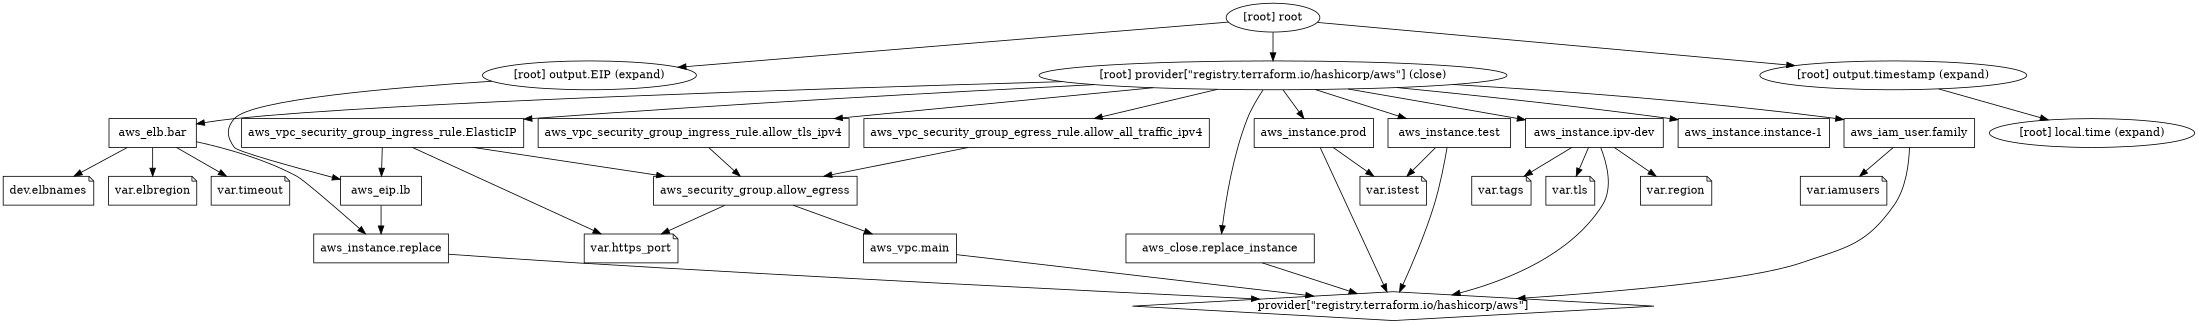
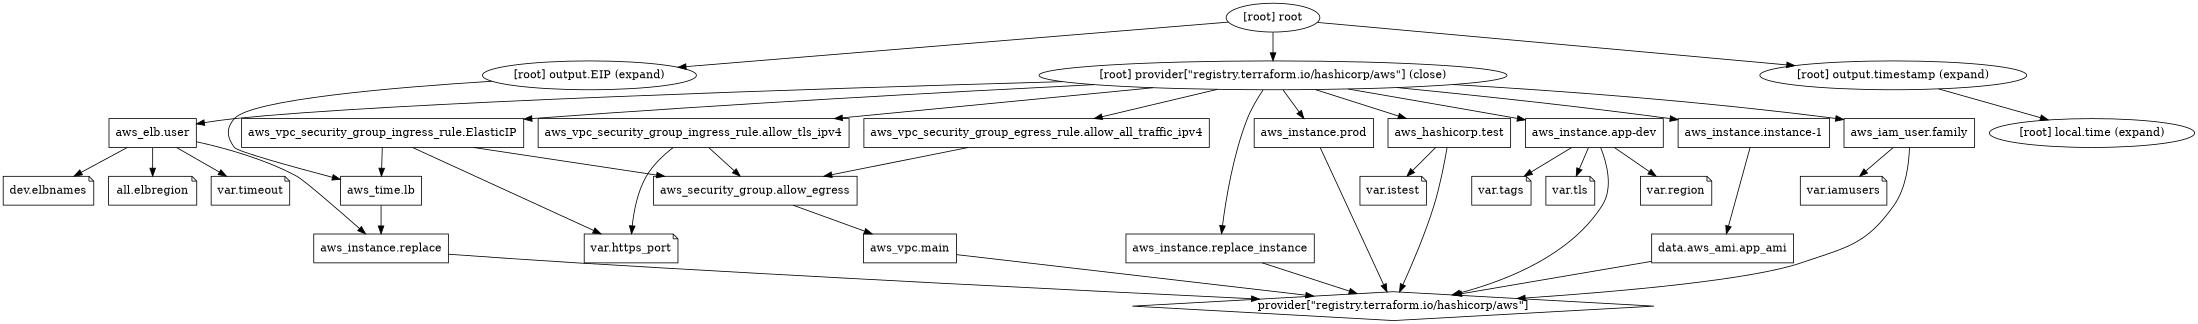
node "aws_elb.bar": label "aws_elb.bar" -> "aws_elb.user"
node "aws_instance.test": label "aws_instance.test" -> "aws_hashicorp.test"
node "aws_instance.ipv-dev": label "aws_instance.ipv-dev" -> "aws_instance.app-dev"
edge "aws_instance.prod" -> "var.istest": removed
node "var.elbregion": label "var.elbregion" -> "all.elbregion"
node "aws_eip.lb": label "aws_eip.lb" -> "aws_time.lb"
edge "aws_security_group.allow_egress" -> "var.https_port": now "aws_vpc_security_group_ingress_rule.allow_tls_ipv4" -> "var.https_port"
node "aws_close.replace_instance": label "aws_close.replace_instance" -> "aws_instance.replace_instance"
node "data.aws_ami.app_ami": added
